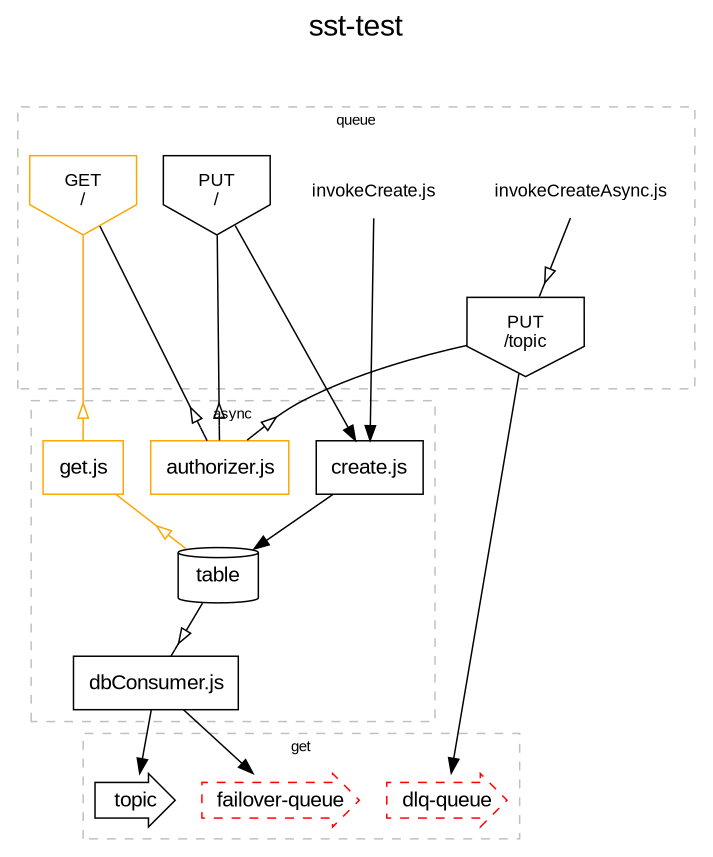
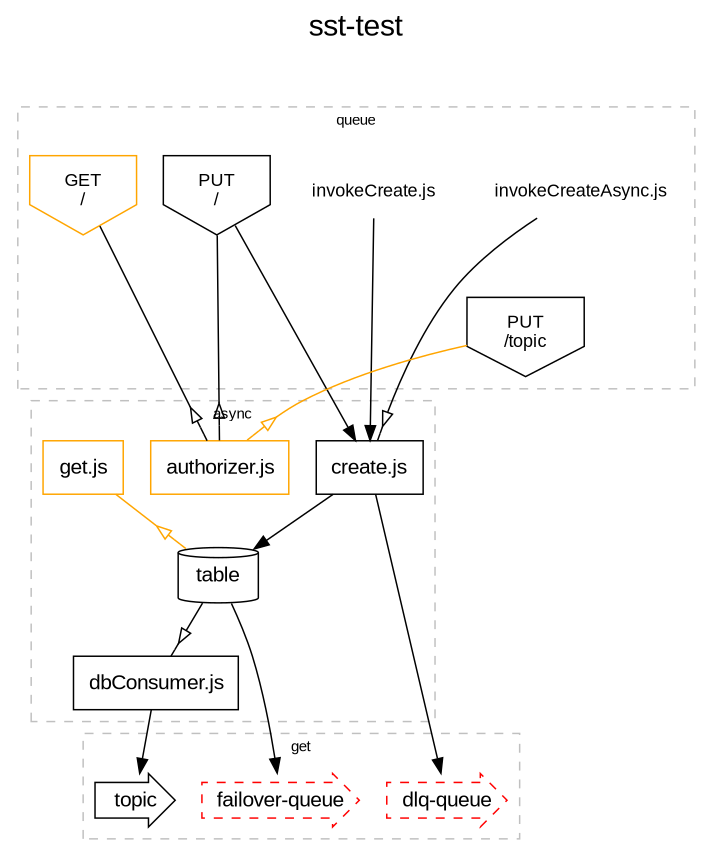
edge "invokeCreateAsync.js" -> "PUT /topic": now "invokeCreateAsync.js" -> "create.js"
edge "GET /" -> "get.js": removed
edge "PUT /topic" -> "authorizer.js": color black -> orange
edge "PUT /topic" -> "dlq-queue": now "create.js" -> "dlq-queue"
edge "dbConsumer.js" -> "failover-queue": now "table" -> "failover-queue"
